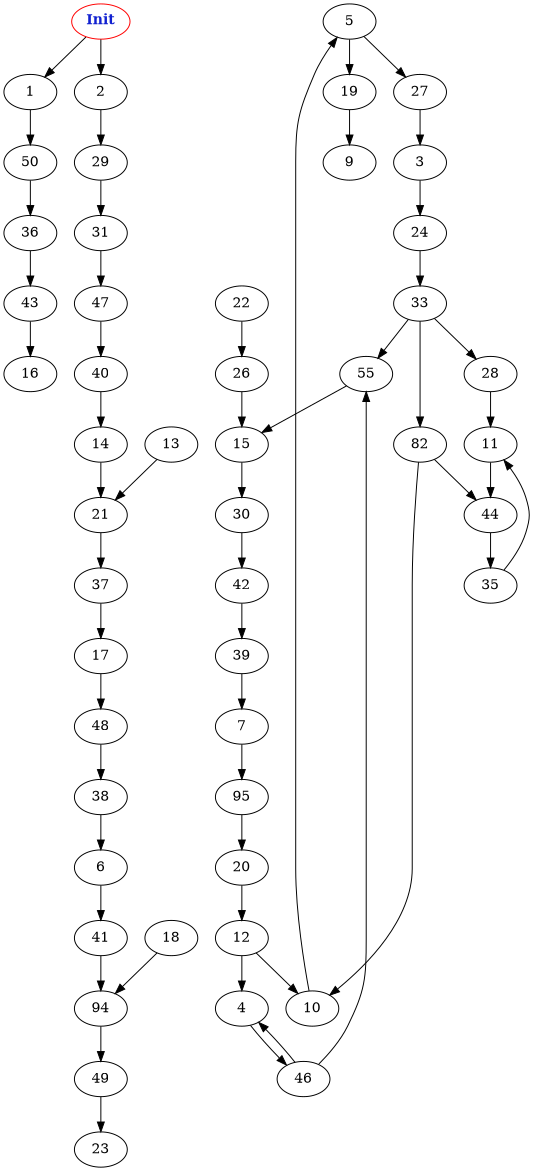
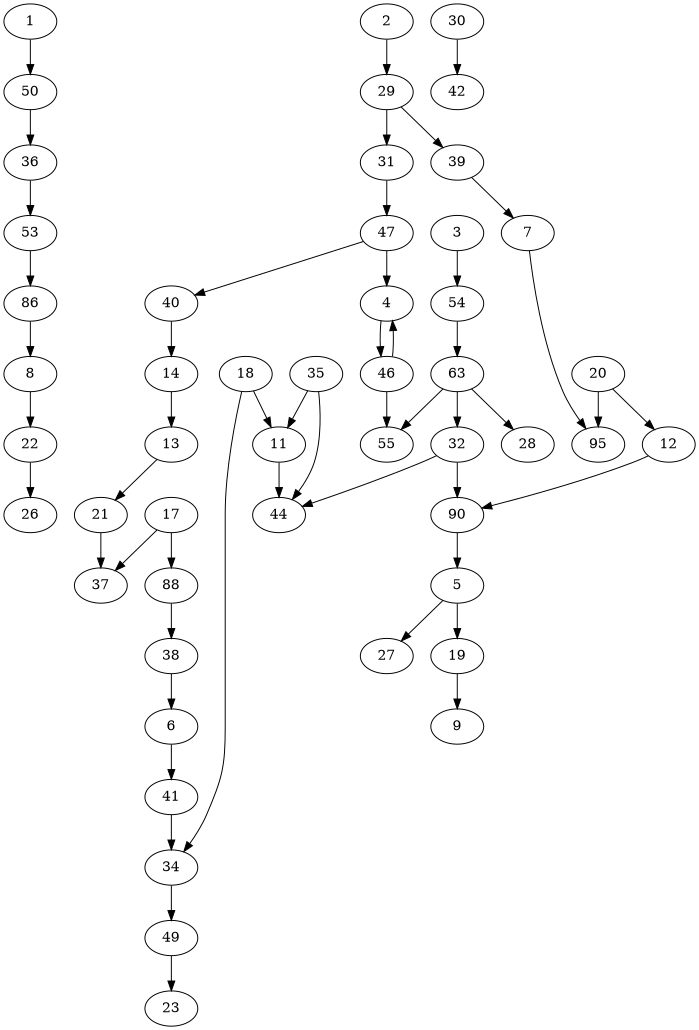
node "Init": removed
edge "27" -> "3": removed
node "24": label "24" -> "54"
node "43": label "43" -> "53"
node "33": label "33" -> "63"
node "8": added
node "16": label "16" -> "86"
edge "28" -> "11": now "18" -> "11"
node "15": removed
node "82": label "82" -> "32"
edge "14" -> "21": now "14" -> "13"
edge "44" -> "35": reversed
edge "37" -> "17": reversed
edge "42" -> "39": now "29" -> "39"
node "48": label "48" -> "88"
edge "95" -> "20": reversed
edge "12" -> "4": now "47" -> "4"
node "94": label "94" -> "34"
node "10": label "10" -> "90"
